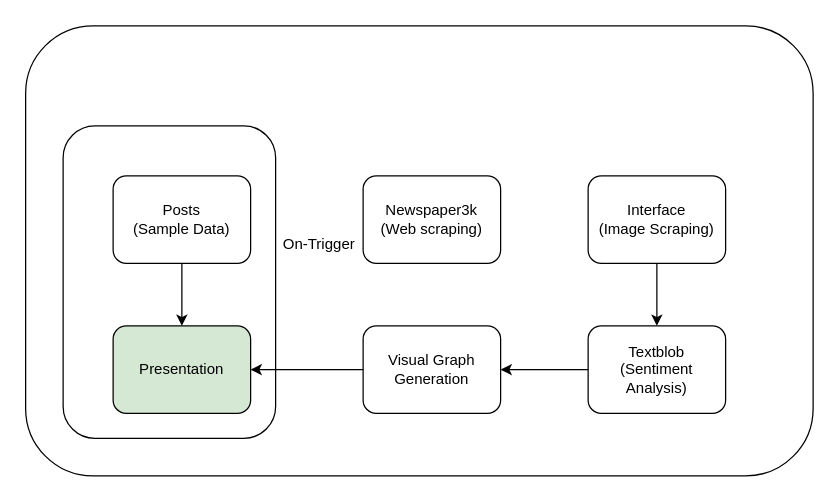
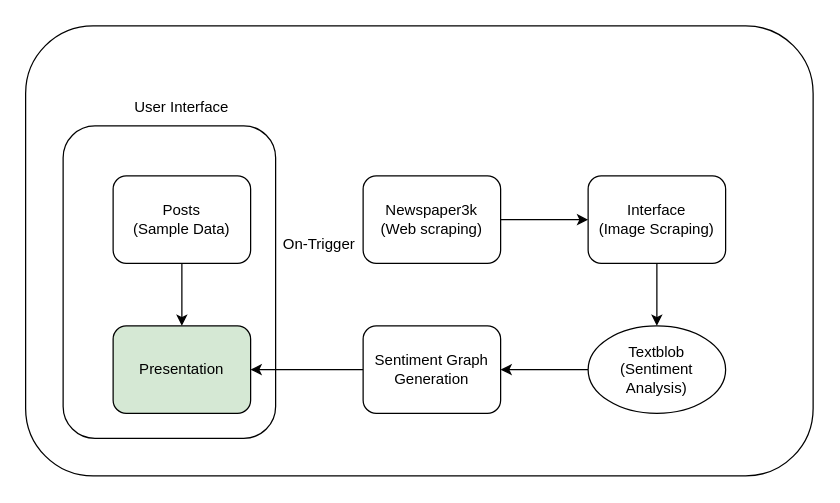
node "User Interface": added
edge "Newspaper3k (Web scraping)" -> "Interface (Image Scraping)": added
node "Visual Graph Generation": label "Visual Graph Generation" -> "Sentiment Graph Generation"
node "Textblob (Sentiment Analysis)": shape rounded rectangle -> ellipse
